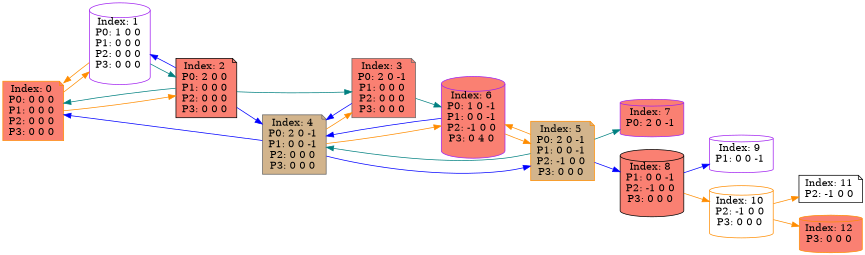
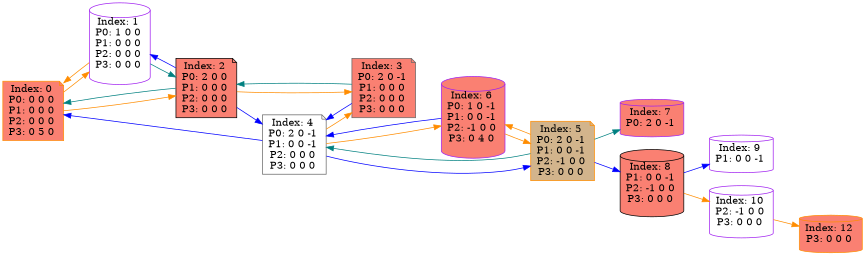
edge "Index: 2 P0: 2 0 0 P1: 0 0 0 P2: 0 0 0 P3: 0 0 0" -> "Index: 3 P0: 2 0 -1 P1: 0 0 0 P2: 0 0 0 P3: 0 0 0": color teal -> darkorange
edge "Index: 3 P0: 2 0 -1 P1: 0 0 0 P2: 0 0 0 P3: 0 0 0" -> "Index: 6 P0: 1 0 -1 P1: 0 0 -1 P2: -1 0 0 P3: 0 4 0": now "Index: 3 P0: 2 0 -1 P1: 0 0 0 P2: 0 0 0 P3: 0 0 0" -> "Index: 2 P0: 2 0 0 P1: 0 0 0 P2: 0 0 0 P3: 0 0 0"
node "Index: 0 P0: 0 0 0 P1: 0 0 0 P2: 0 0 0 P3: 0 0 0": label "Index: 0 P0: 0 0 0 P1: 0 0 0 P2: 0 0 0 P3: 0 0 0" -> "Index: 0 P0: 0 0 0 P1: 0 0 0 P2: 0 0 0 P3: 0 5 0"
node "Index: 4 P0: 2 0 -1 P1: 0 0 -1 P2: 0 0 0 P3: 0 0 0": fillcolor tan -> white
node "Index: 11 P2: -1 0 0": removed
node "Index: 10 P2: -1 0 0 P3: 0 0 0": color darkorange -> purple
